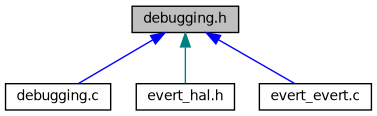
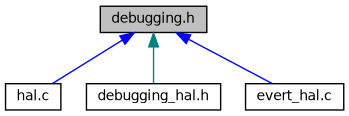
node "debugging.c": label "debugging.c" -> "hal.c"
node "evert_hal.h": label "evert_hal.h" -> "debugging_hal.h"
node "evert_evert.c": label "evert_evert.c" -> "evert_hal.c"
